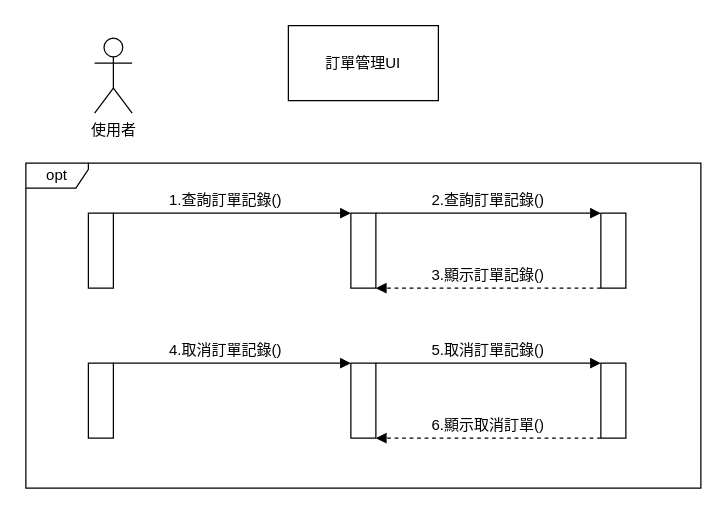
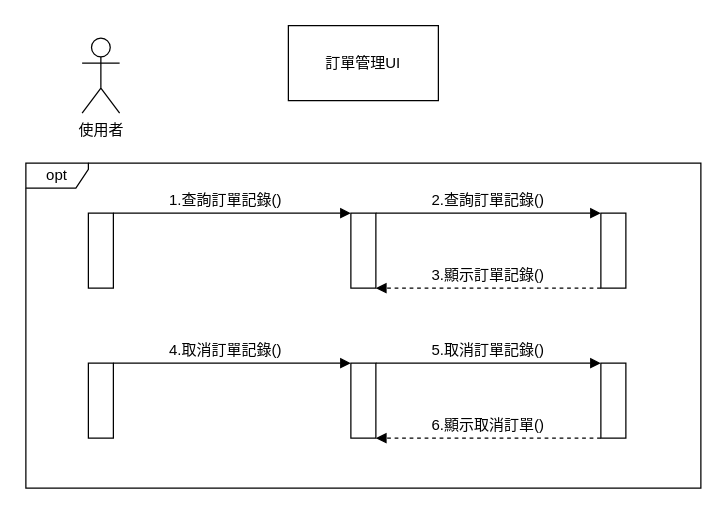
node "使用者": moved (113, 76) -> (101, 76)
